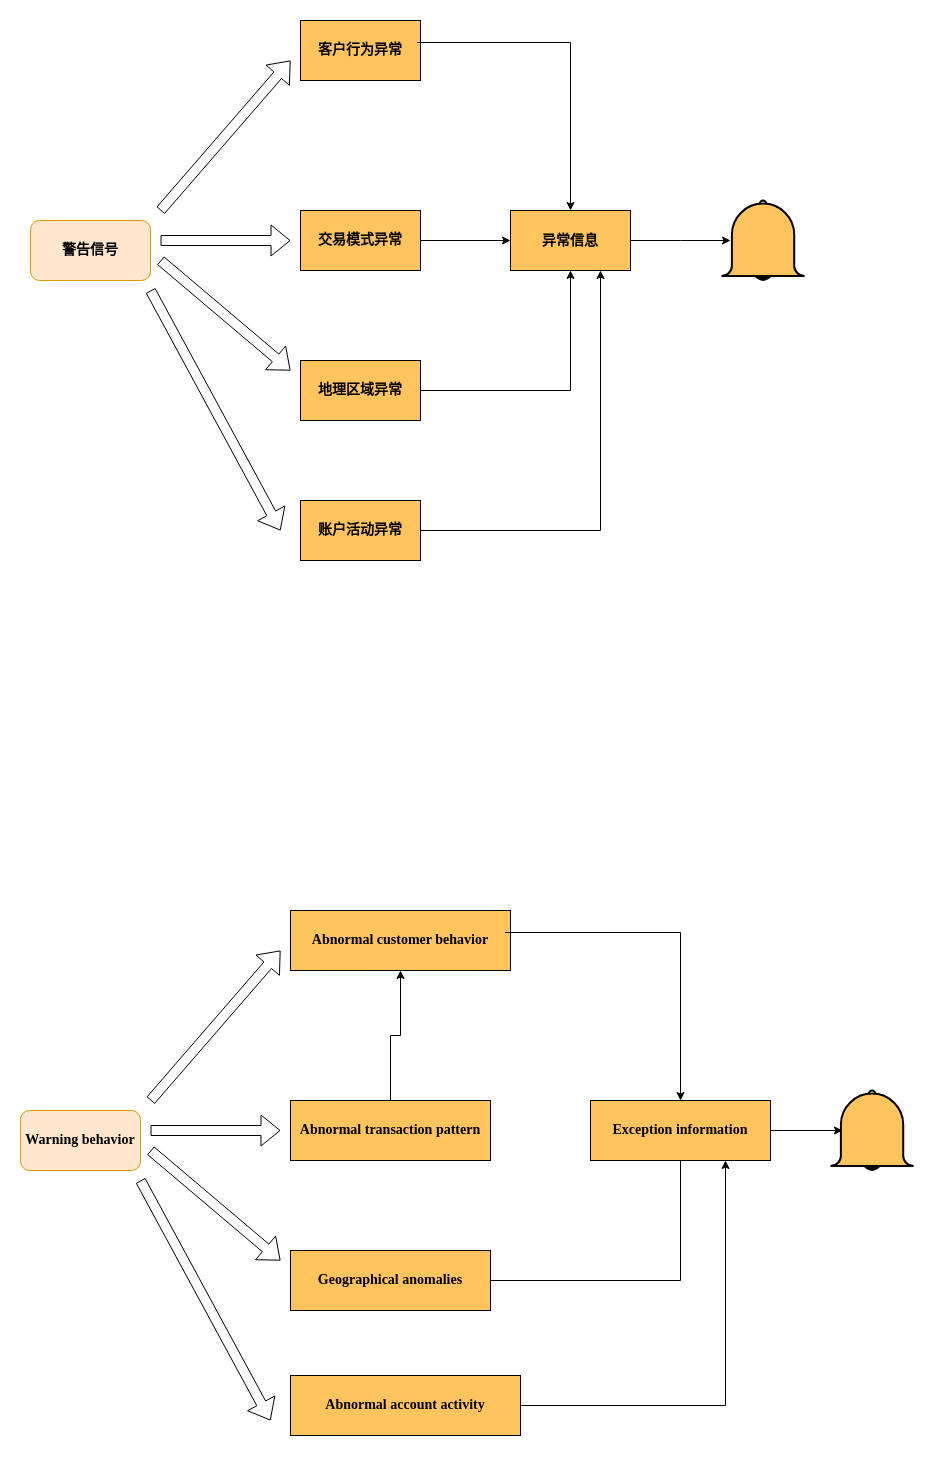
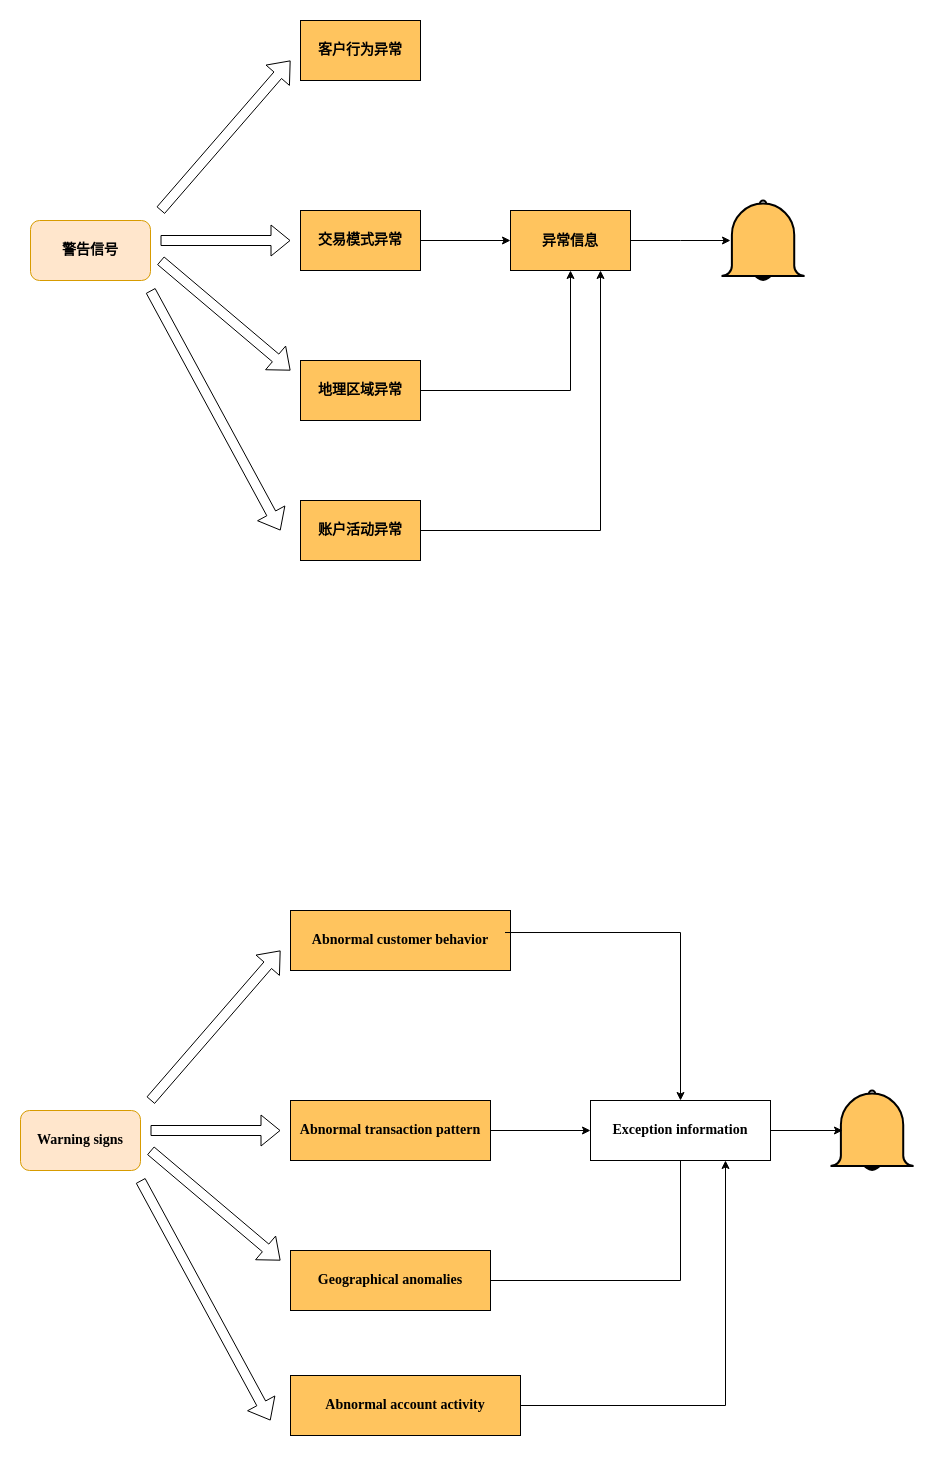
edge "客户行为异常" -> "异常信息": removed
edge "Abnormal transaction pattern" -> "Abnormal customer behavior": now "Abnormal transaction pattern" -> "Exception information"
node "Exception information": fillcolor #ffc45e -> #ffffff
node "Warning behavior": label "Warning behavior" -> "Warning signs"
